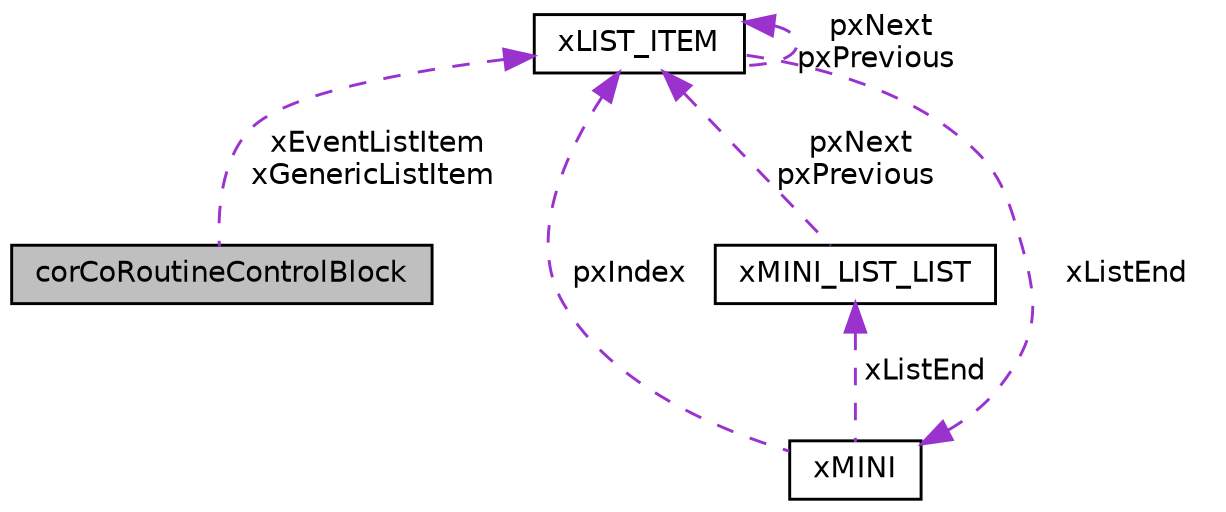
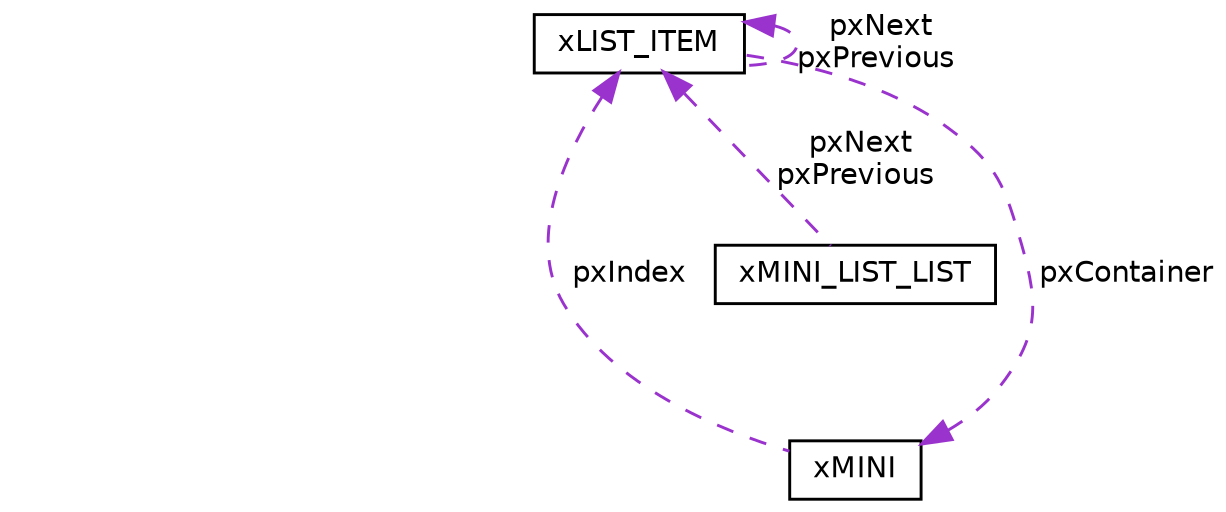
node "corCoRoutineControlBlock": removed
edge "xLIST_ITEM" -> "xMINI": label " xListEnd" -> " pxContainer"
edge "xMINI" -> "xMINI_LIST_LIST": removed, label "xListEnd"
